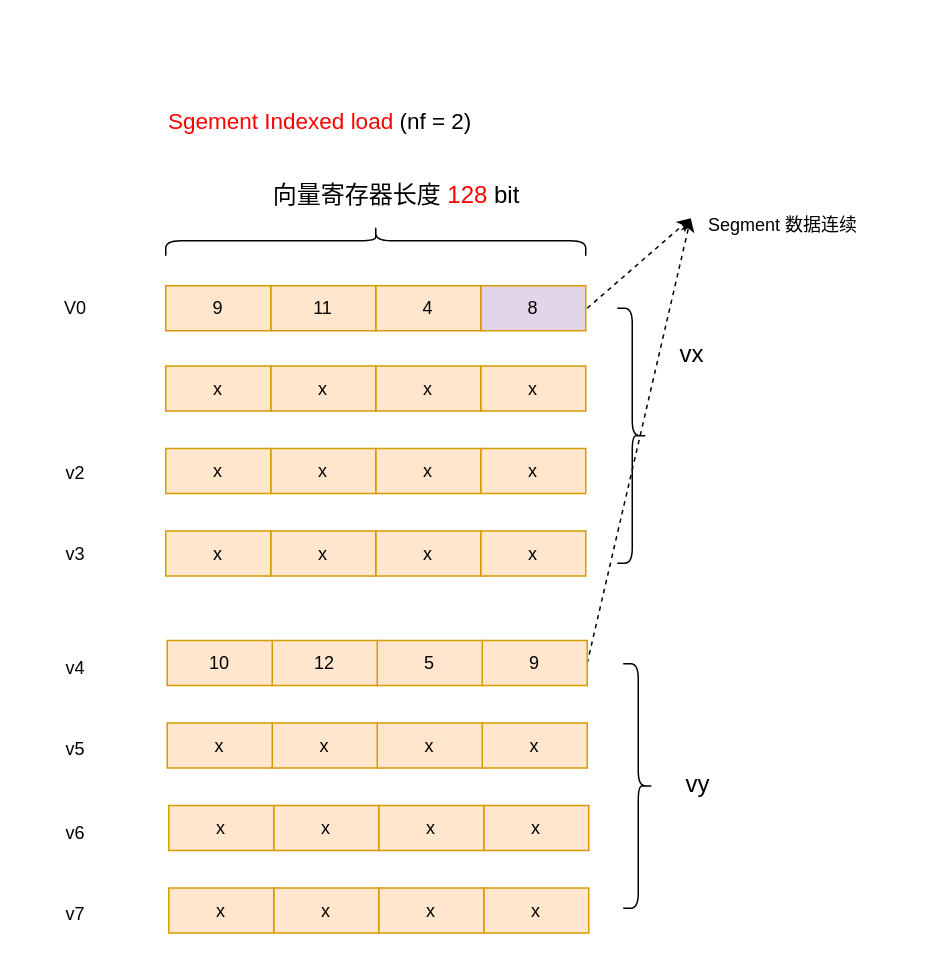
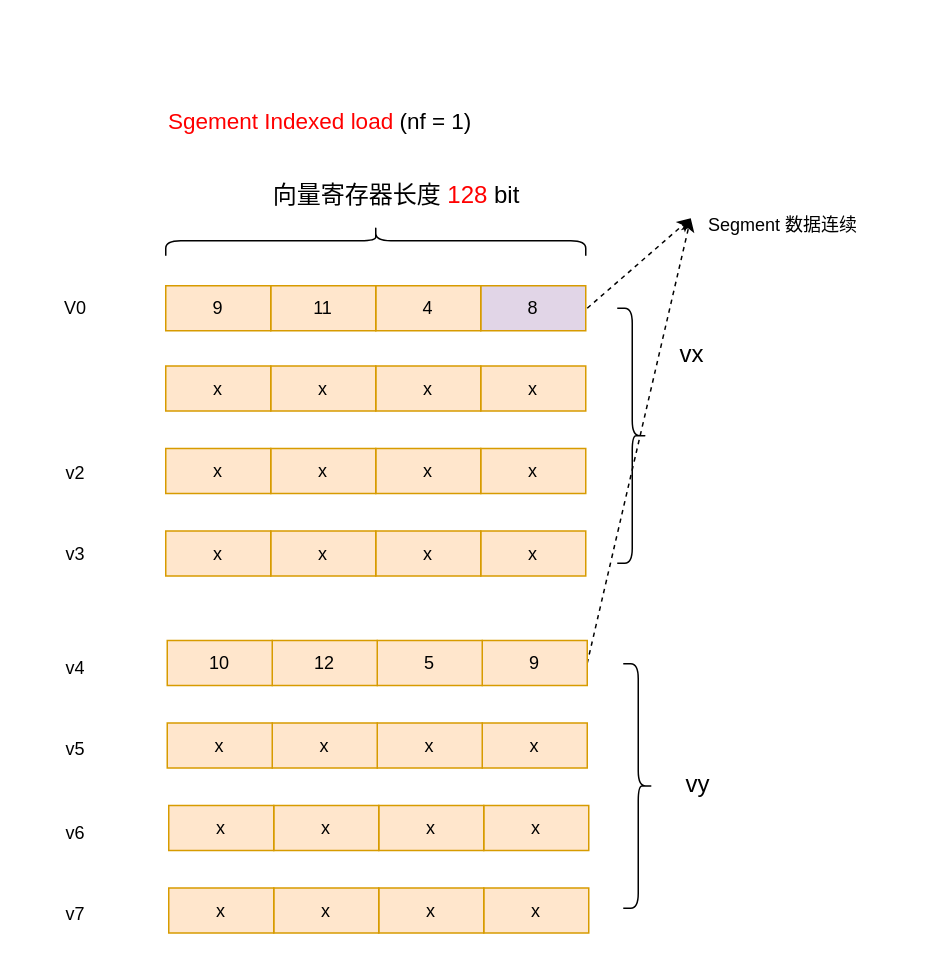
node "Sgement Indexed load (nf = 2)": label "Sgement Indexed load (nf = 2)" -> "Sgement Indexed load (nf = 1)"
